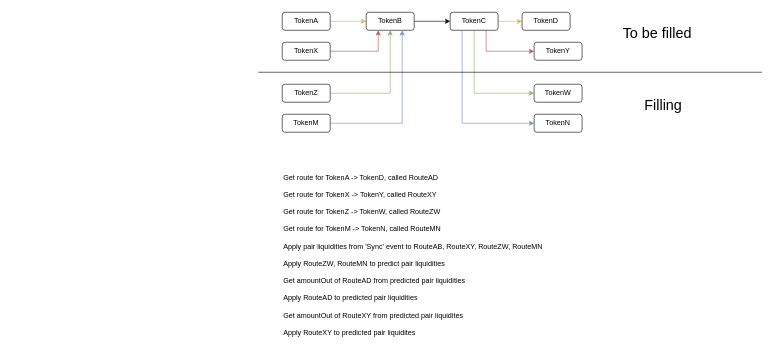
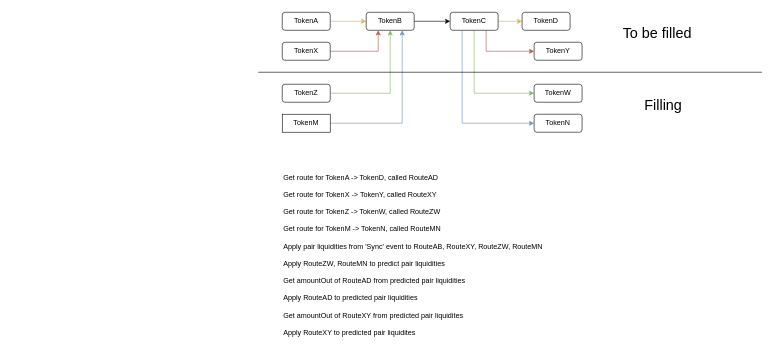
node "TokenM": shape rounded rectangle -> rectangle
